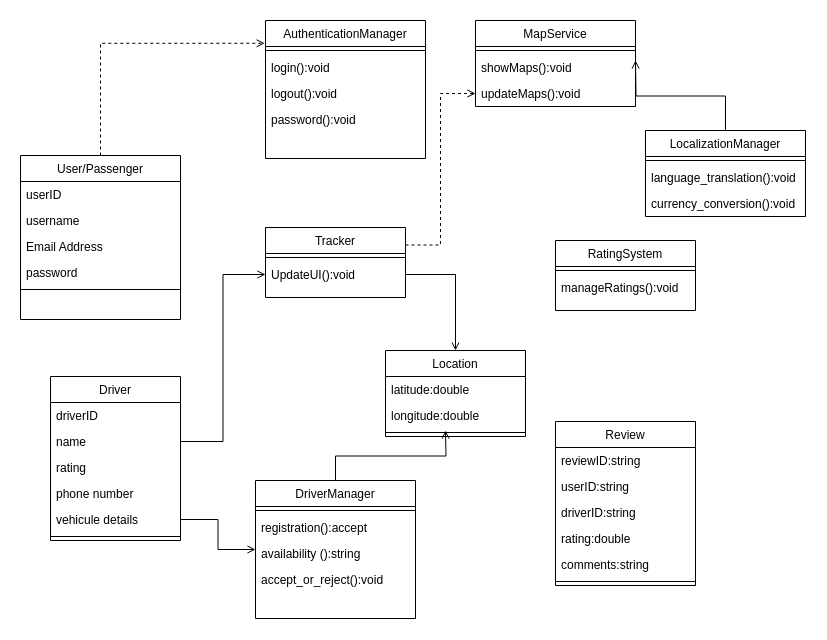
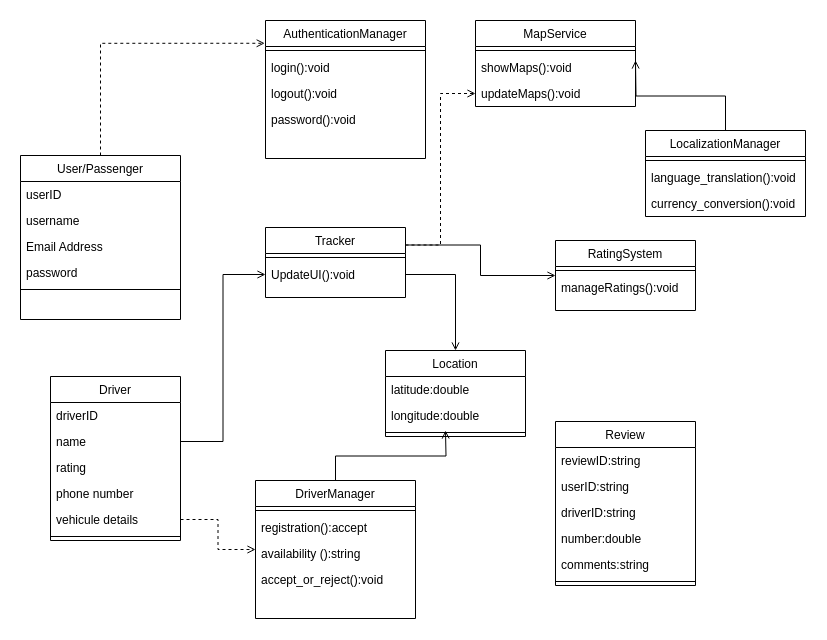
edge "Tracker" -> "RatingSystem": added
edge "vehicule details" -> "DriverManager": style solid -> dashed
node "rating:double": label "rating:double" -> "number:double"
